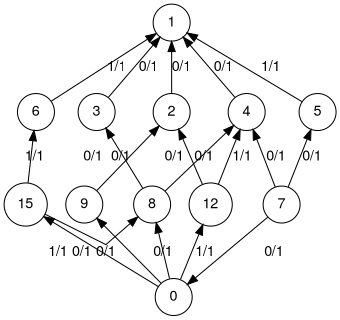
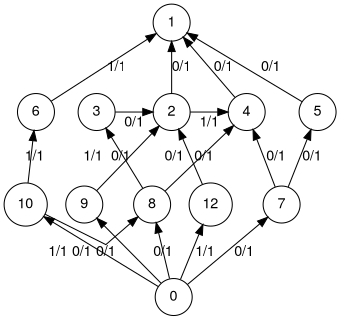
edge "5" -> "1": label "1/1" -> "0/1"
edge "3" -> "1": now "3" -> "2"
edge "9" -> "2": label "0/1" -> "1/1"
edge "12" -> "4": now "2" -> "4"
node "15": label "15" -> "10"
edge "7" -> "0": reversed
